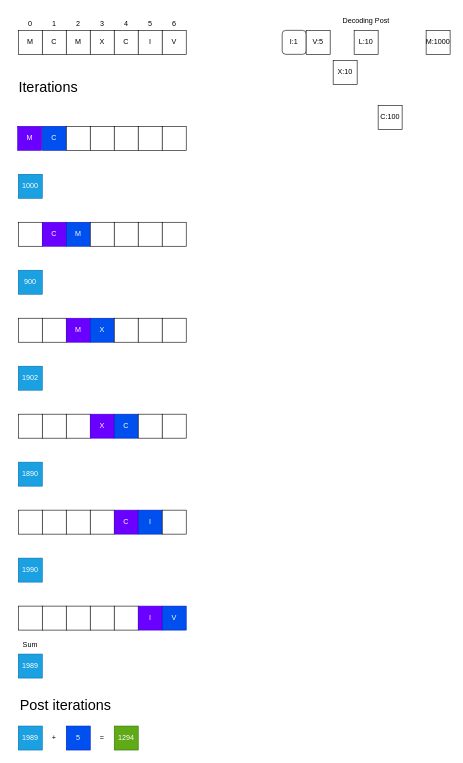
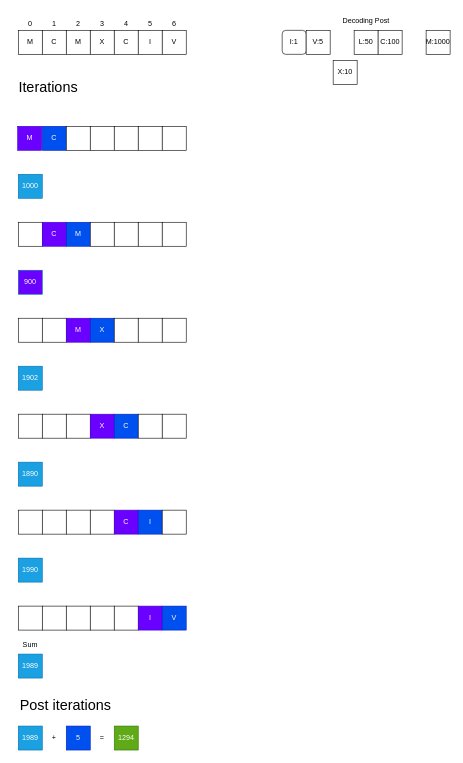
node "L:10": label "L:10" -> "L:50"
node "C:100": moved (390, 117) -> (390, 42)
node "900": fillcolor #1ba1e2 -> #6a00ff
